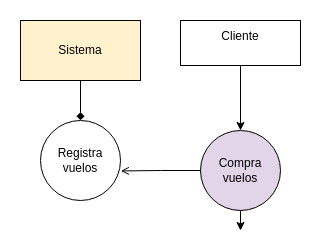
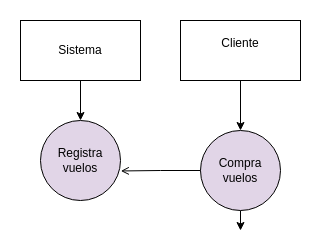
node "Cliente": size 120x45 -> 120x60
node "Sistema": fillcolor #fff2cc -> #ffffff
edge "Sistema" -> "Registra vuelos": arrowhead diamond -> classic
node "Registra vuelos": fillcolor #ffffff -> #e1d5e7
